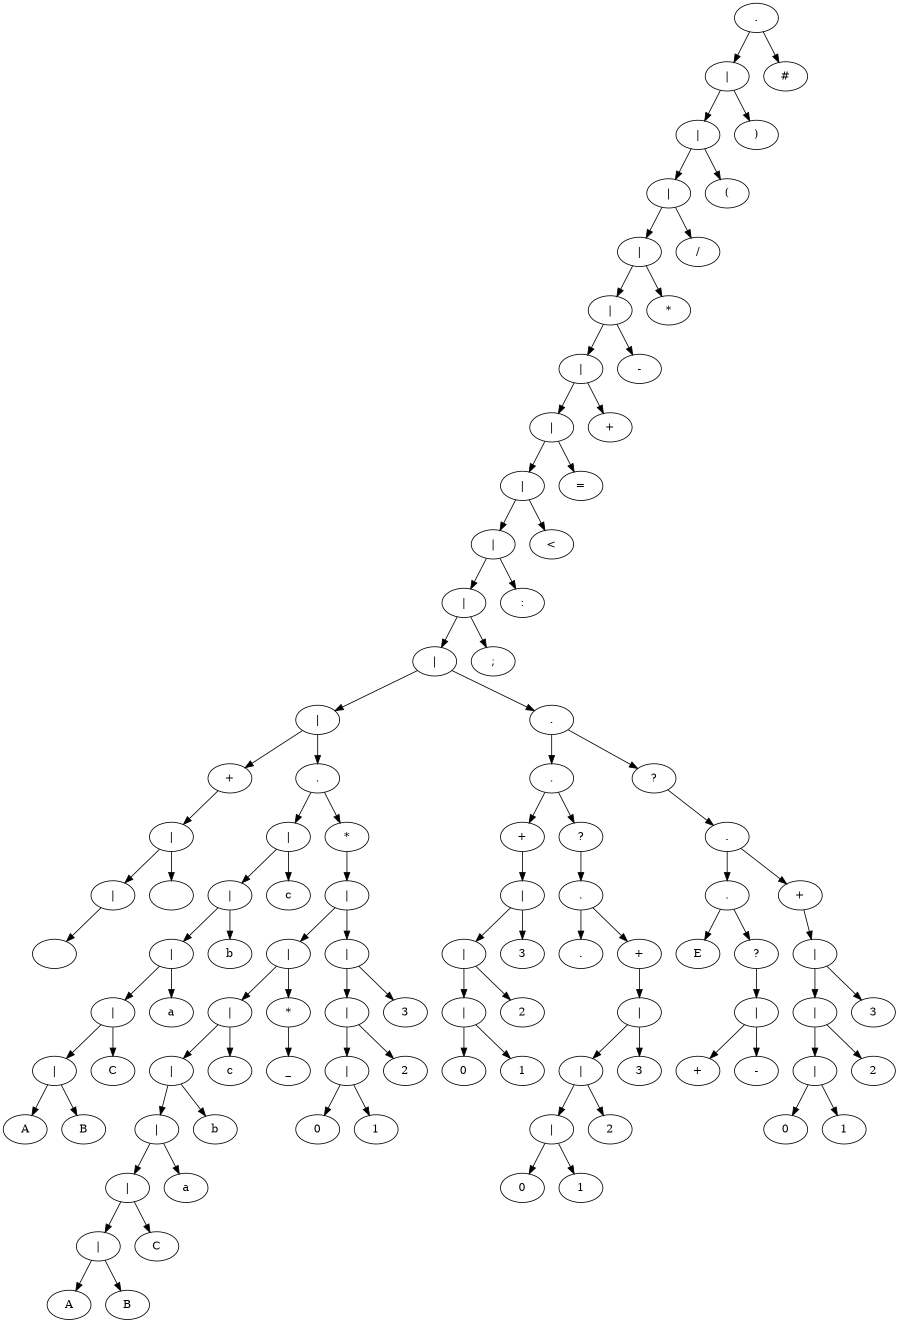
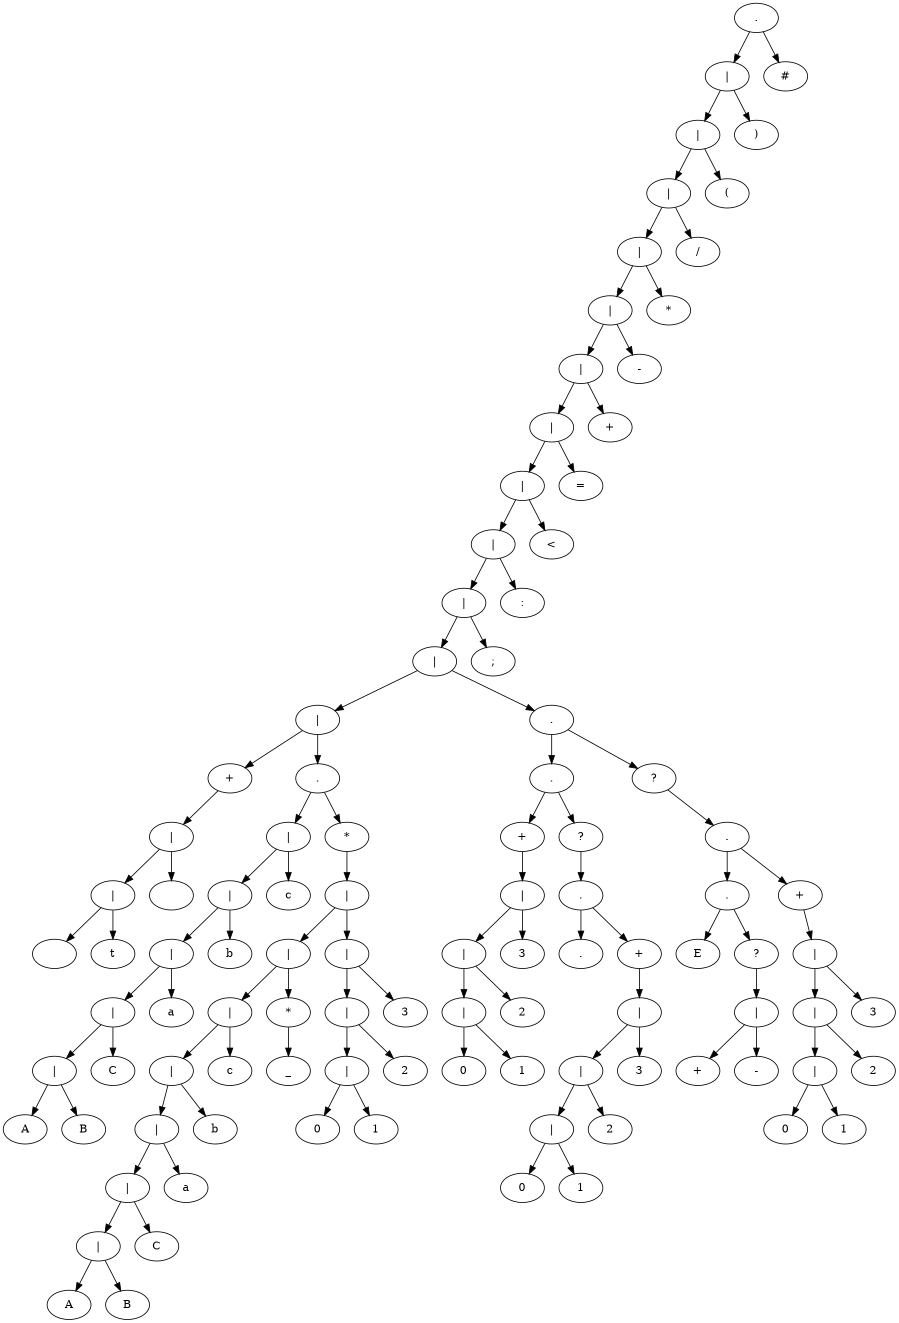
node "t": added
